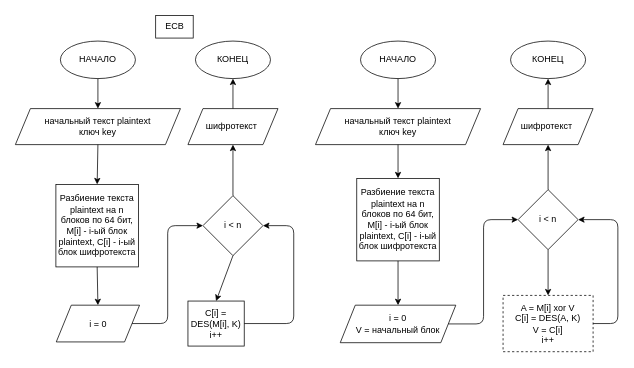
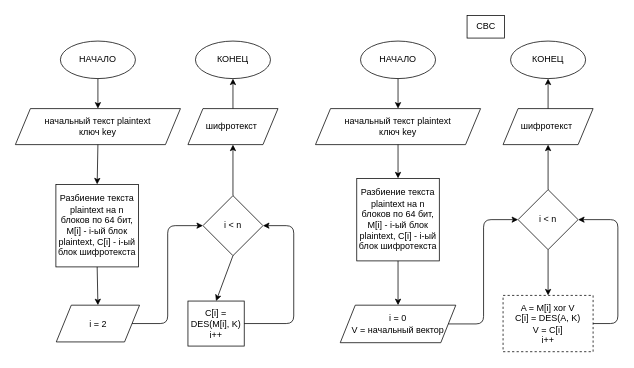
node "ECB": removed
node "CBC": added
node "i = 0": label "i = 0" -> "i = 2"
node "i = 0 V = начальный блок": label "i = 0 V = начальный блок" -> "i = 0 V = начальный вектор"
